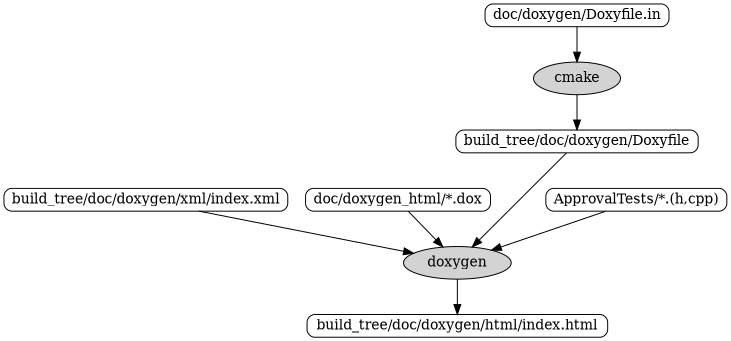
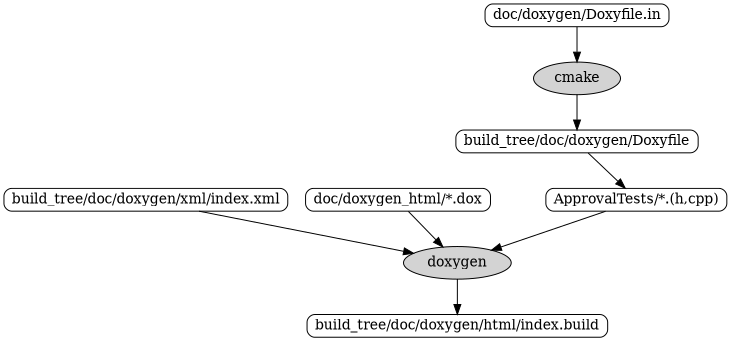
edge "build_tree/doc/doxygen/Doxyfile" -> "doxygen": now "build_tree/doc/doxygen/Doxyfile" -> "ApprovalTests/*.(h,cpp)"
node "build_tree/doc/doxygen/html/index.html": label "build_tree/doc/doxygen/html/index.html" -> "build_tree/doc/doxygen/html/index.build"
